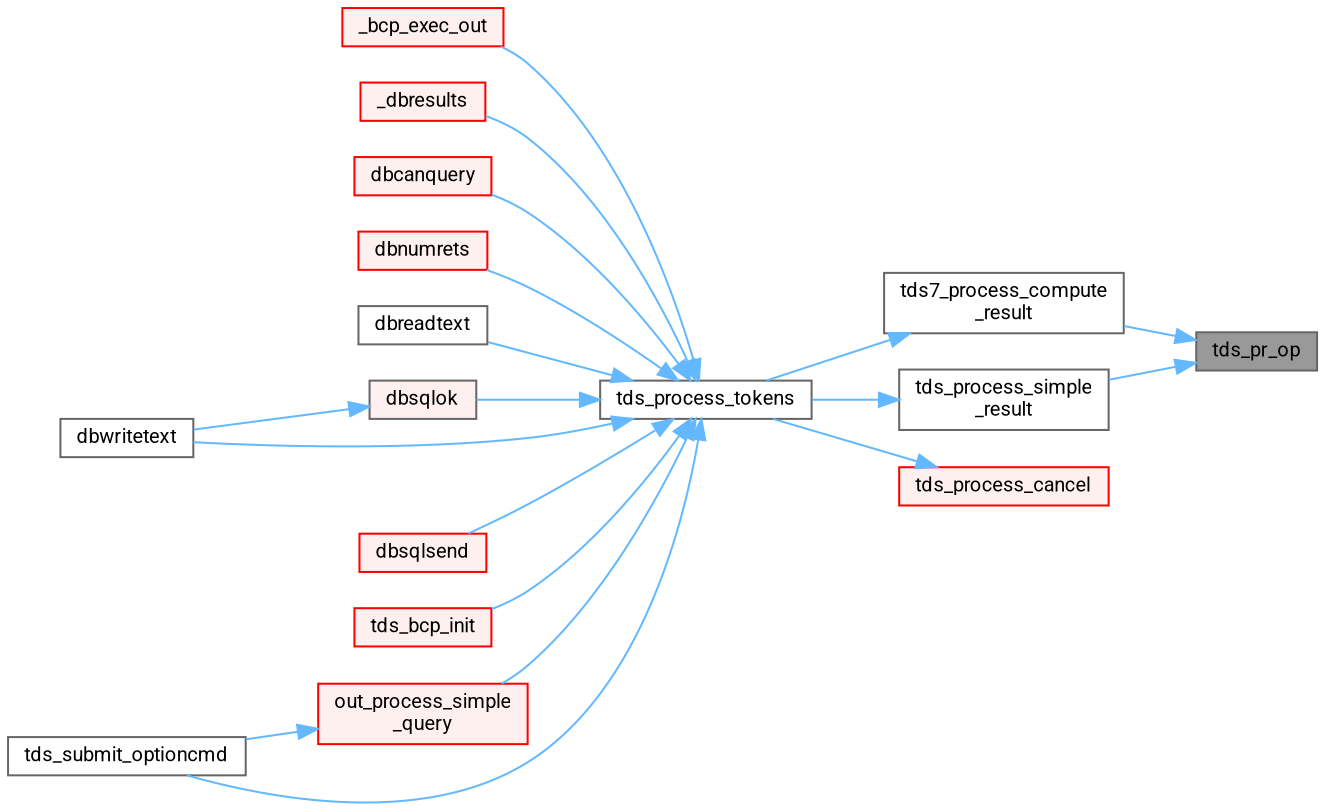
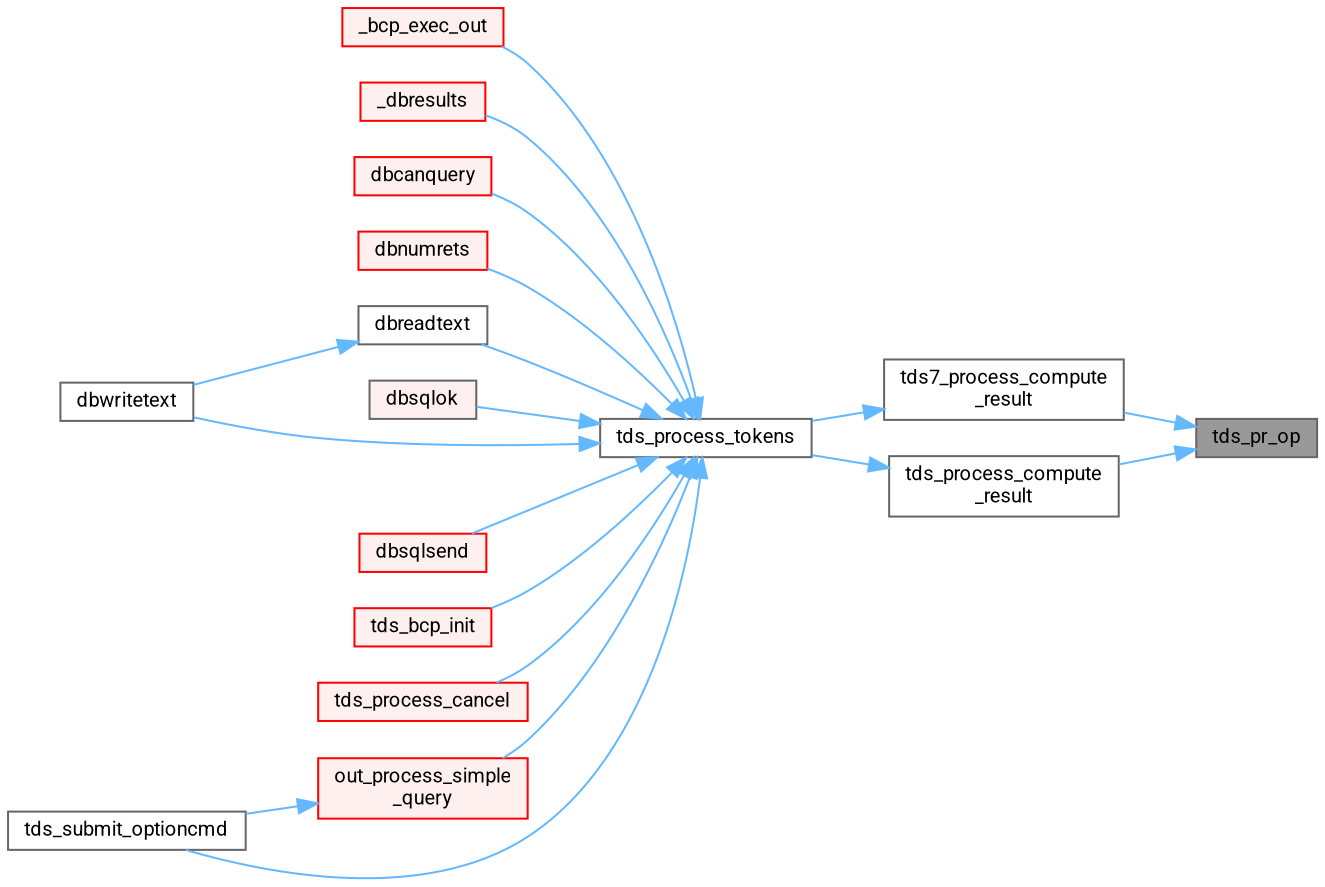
node "tds_process_simple _result": label "tds_process_simple _result" -> "tds_process_compute _result"
edge "dbwritetext" -> "dbsqlok": now "dbwritetext" -> "dbreadtext"
edge "tds_process_tokens" -> "tds_process_cancel": reversed
